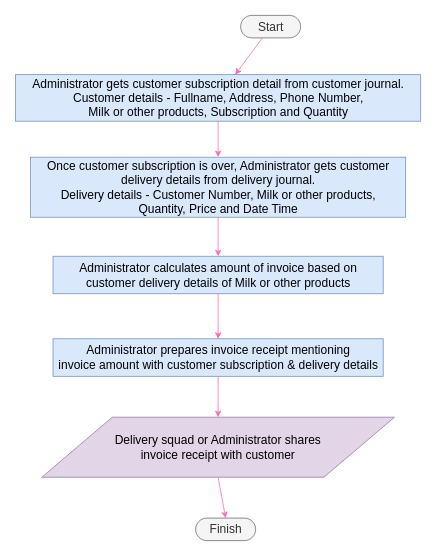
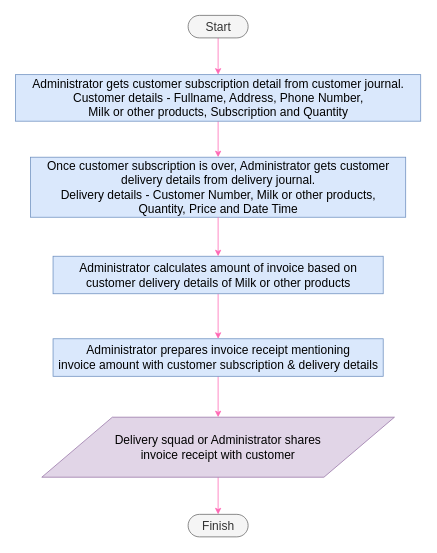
node "Start": moved (270, 27) -> (218, 27)
node "Finish": moved (225, 529) -> (218, 525)
